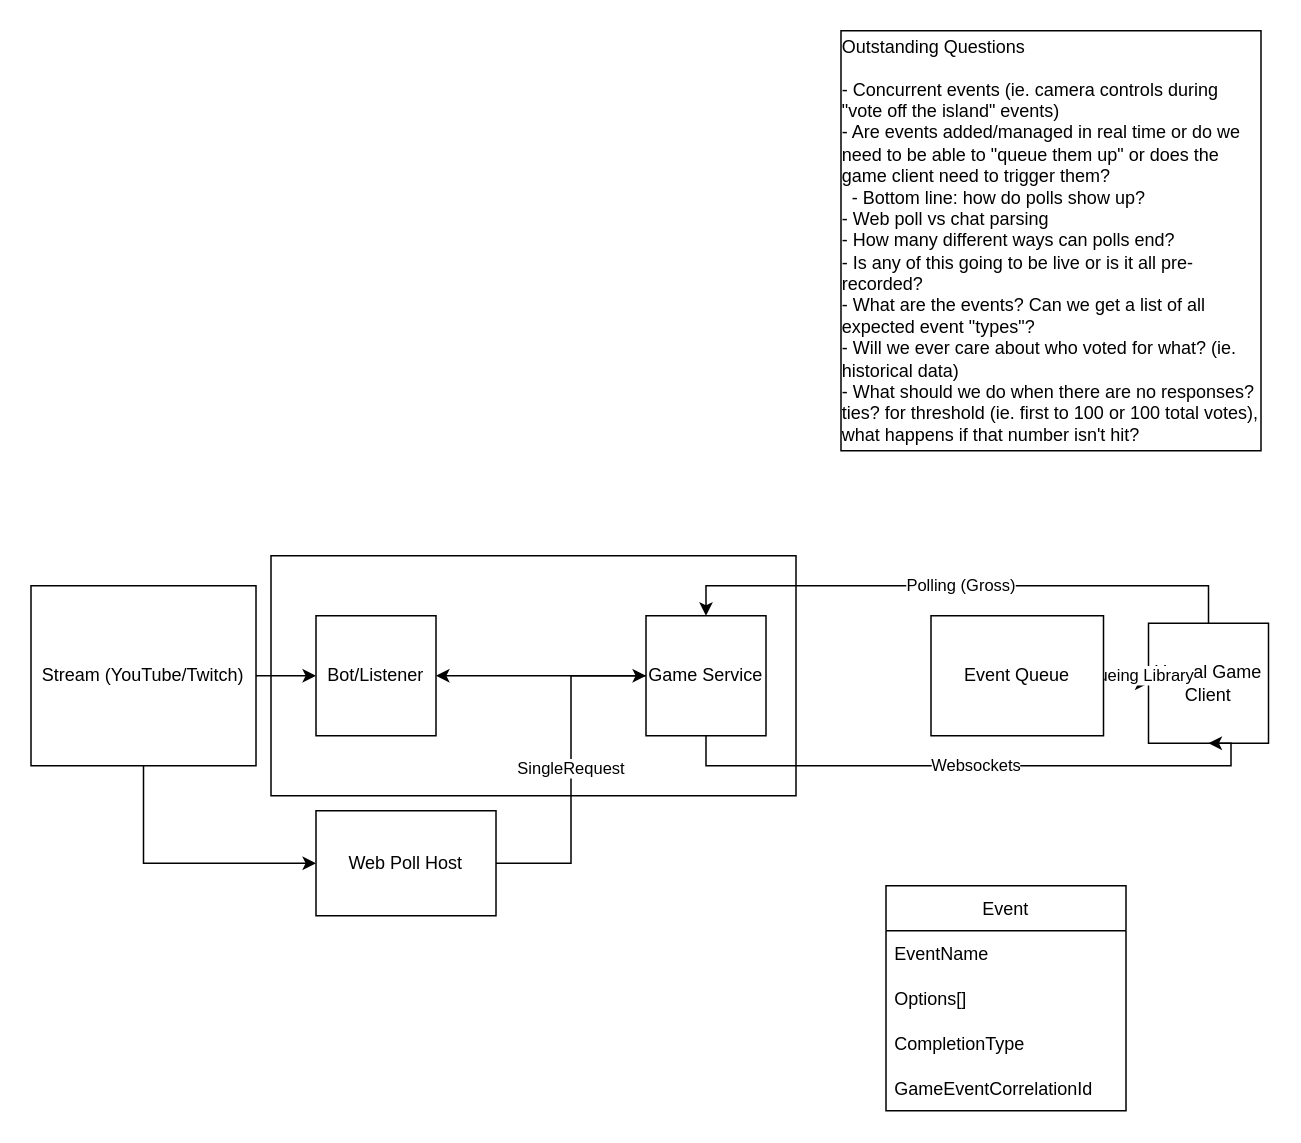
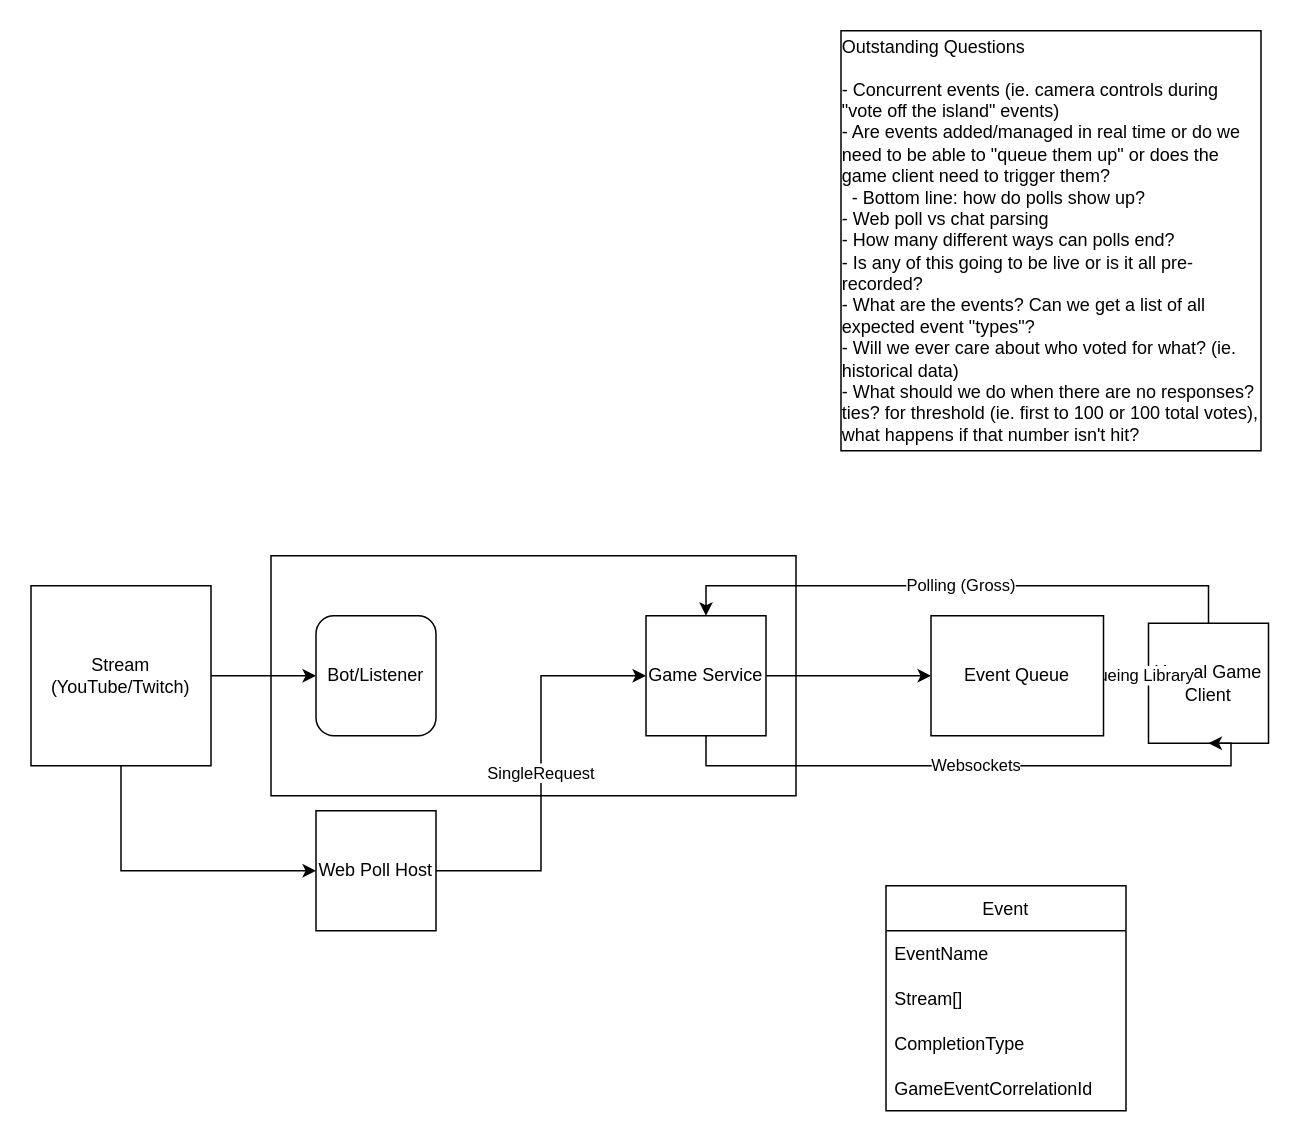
node "Stream (YouTube/Twitch)": size 225x180 -> 180x180
node "Bot/Listener": shape rectangle -> rounded rectangle
edge "Game Service" -> "Bot/Listener": now "Game Service" -> "Event Queue"
edge "Event Queue" -> "Unreal Game Client": arrowhead classic -> none
node "Web Poll Host": size 180x105 -> 120x120
node "Options[]": label "Options[]" -> "Stream[]"
